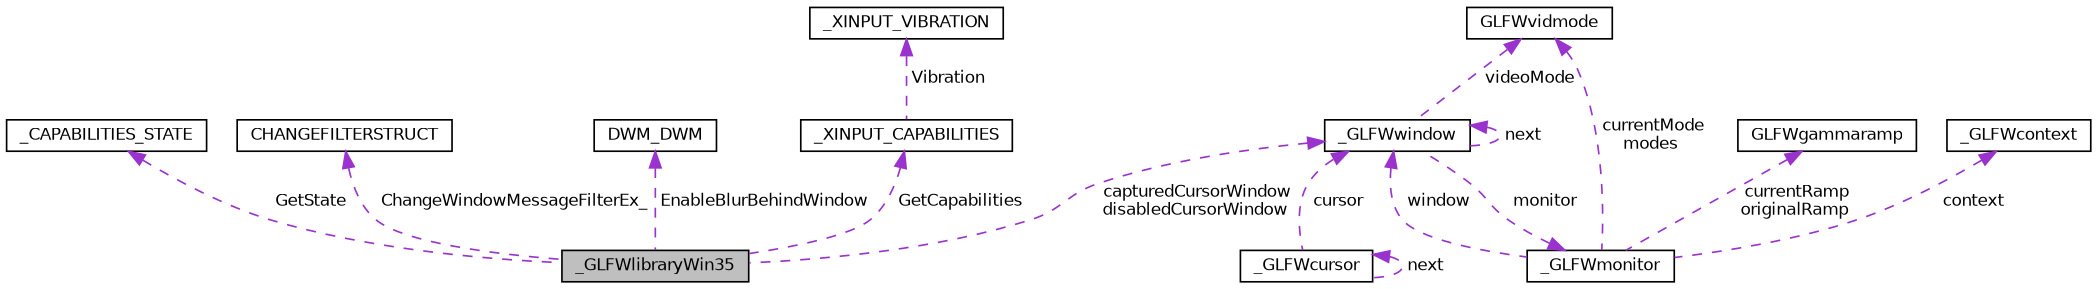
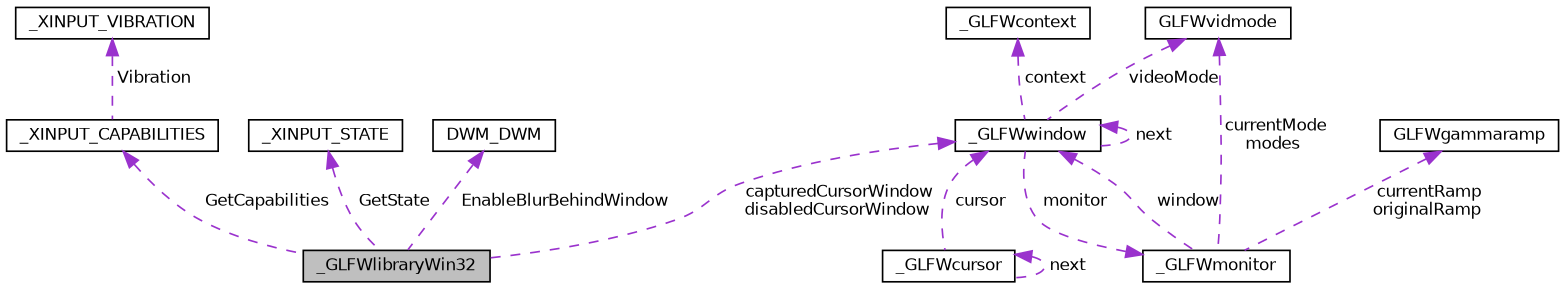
node "_CAPABILITIES_STATE": label "_CAPABILITIES_STATE" -> "_XINPUT_STATE"
node "CHANGEFILTERSTRUCT": removed
edge "_GLFWmonitor" -> "_GLFWcontext": now "_GLFWwindow" -> "_GLFWcontext"
node "_GLFWlibraryWin35": label "_GLFWlibraryWin35" -> "_GLFWlibraryWin32"
